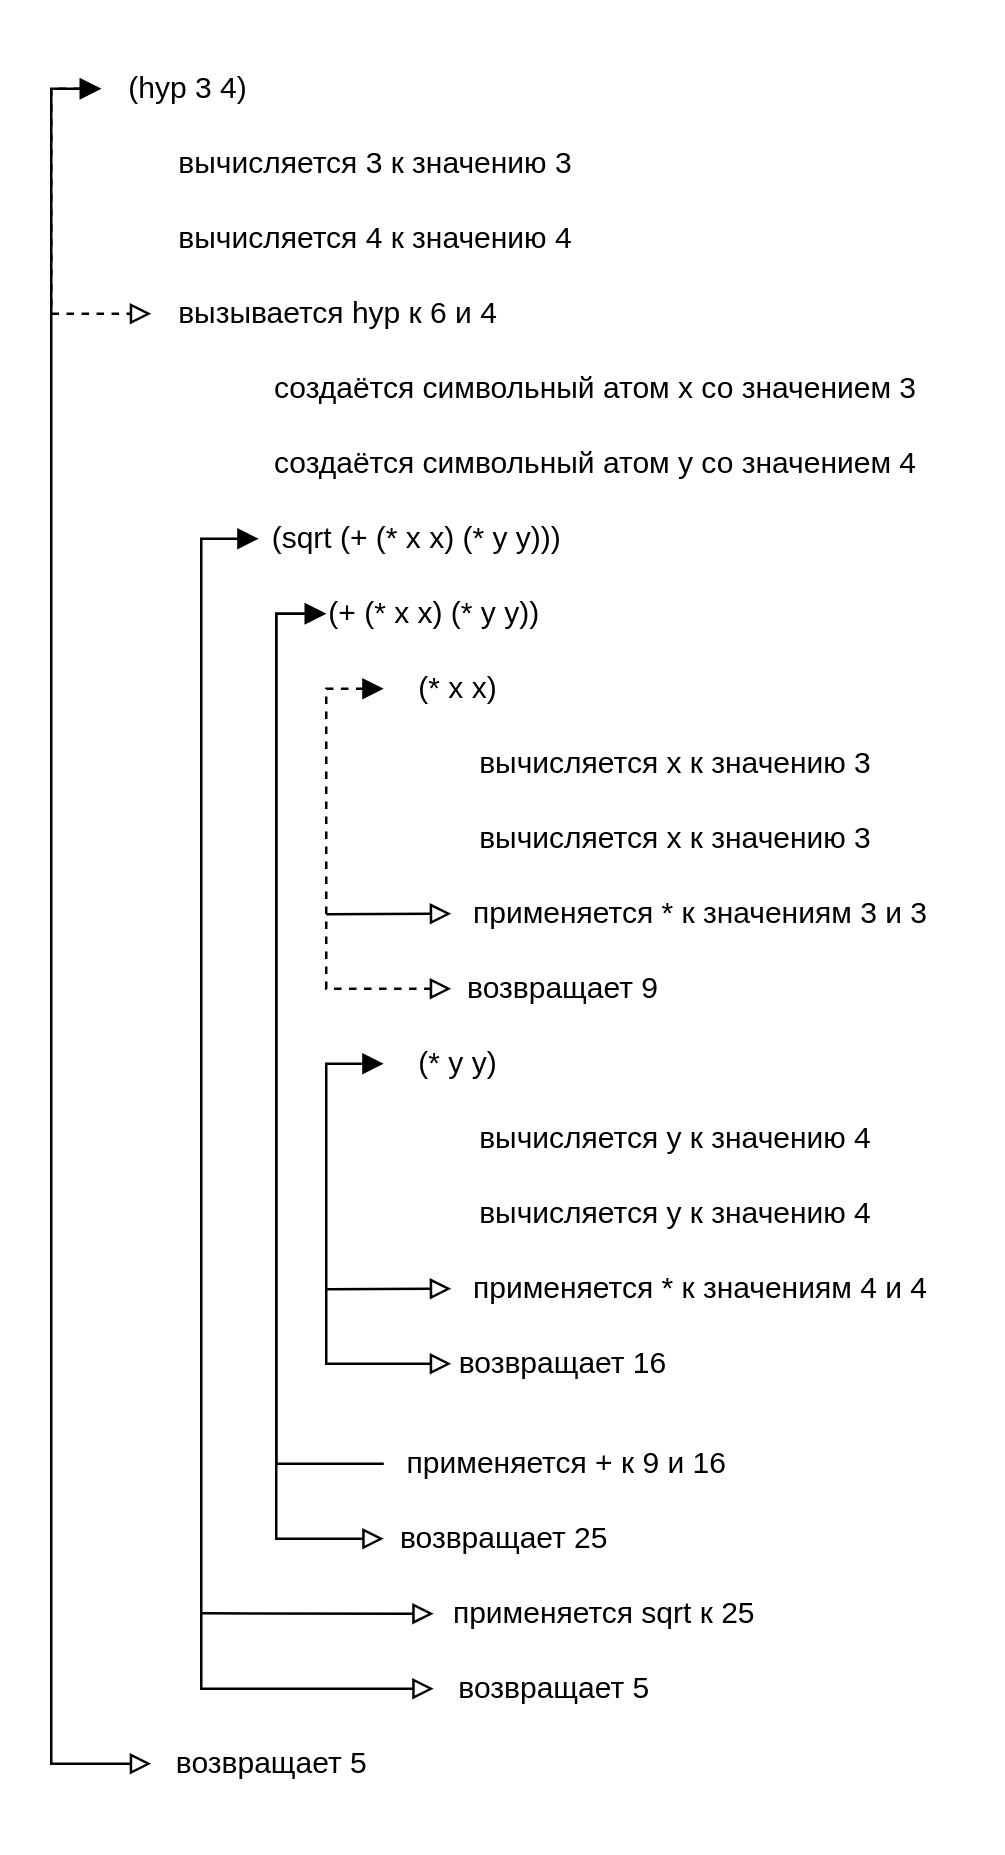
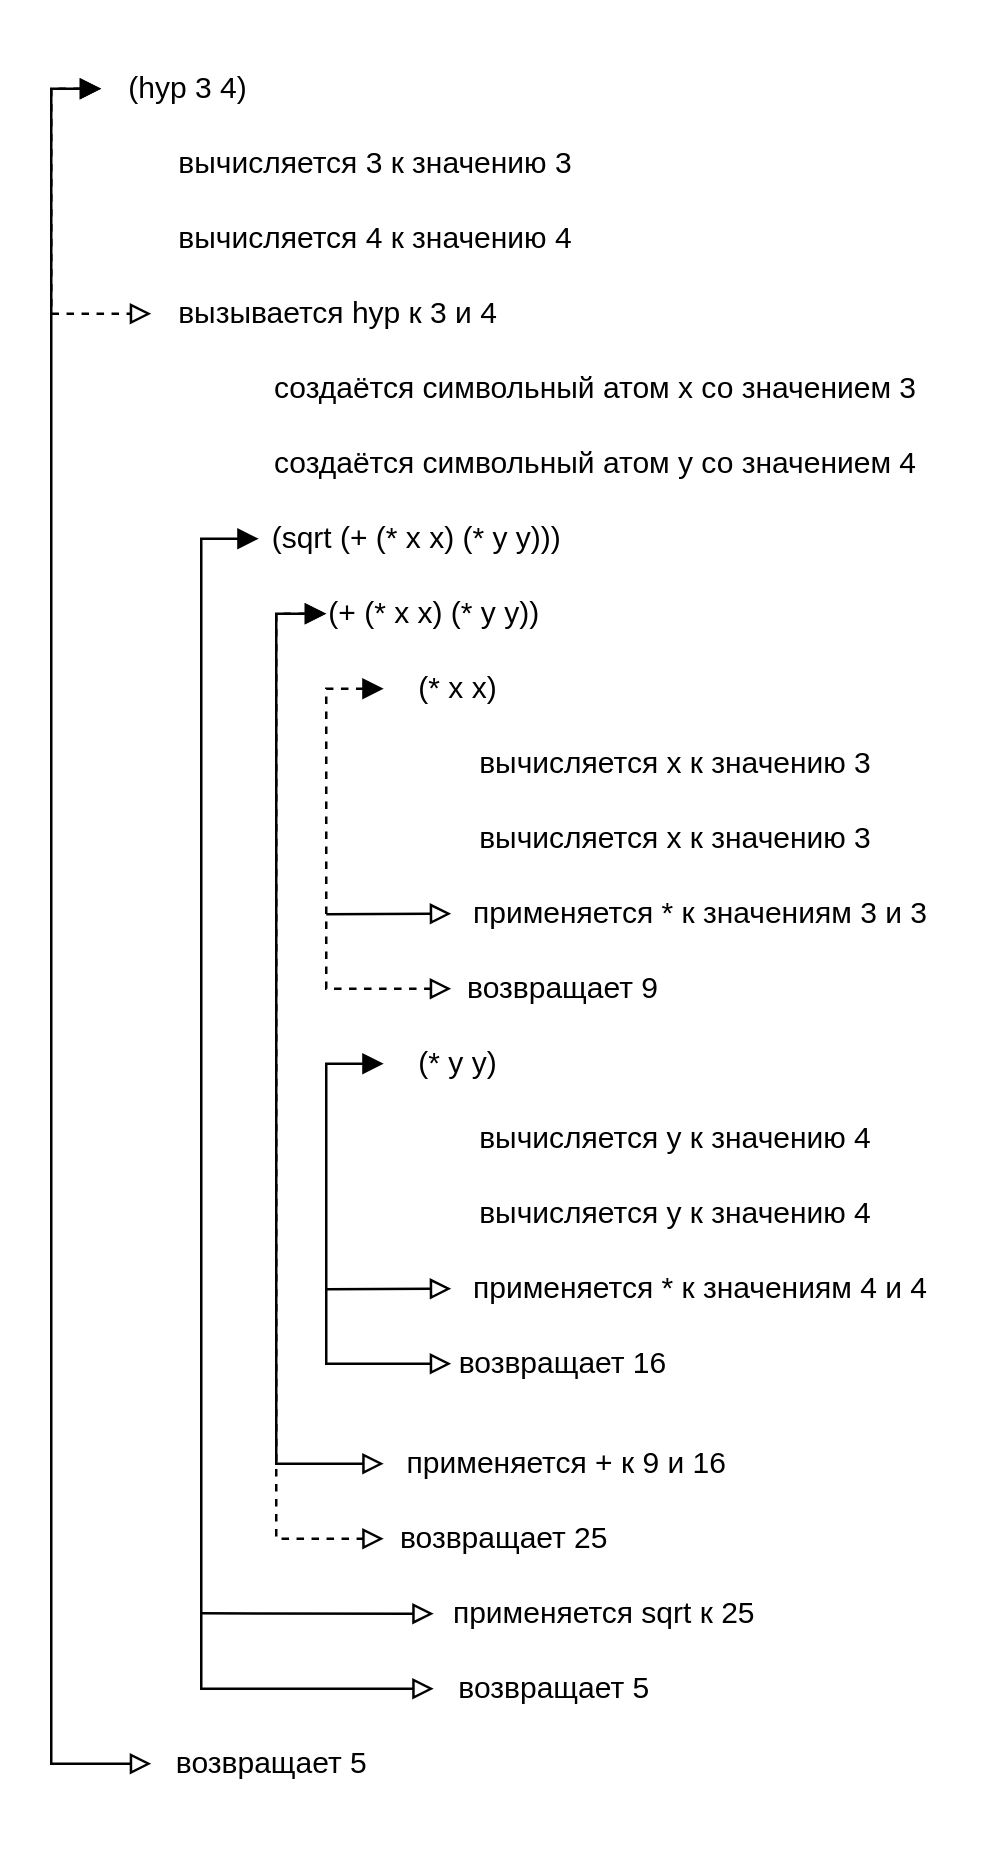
node "вызывается hyp к 6 и 4": label "вызывается hyp к 6 и 4" -> "вызывается hyp к 3 и 4"
edge "применяется + к 9 и 16" -> "(+ (* x x) (* y y))": arrowhead none -> block
edge "(+ (* x x) (* y y))" -- "возвращает 25": style solid -> dashed
